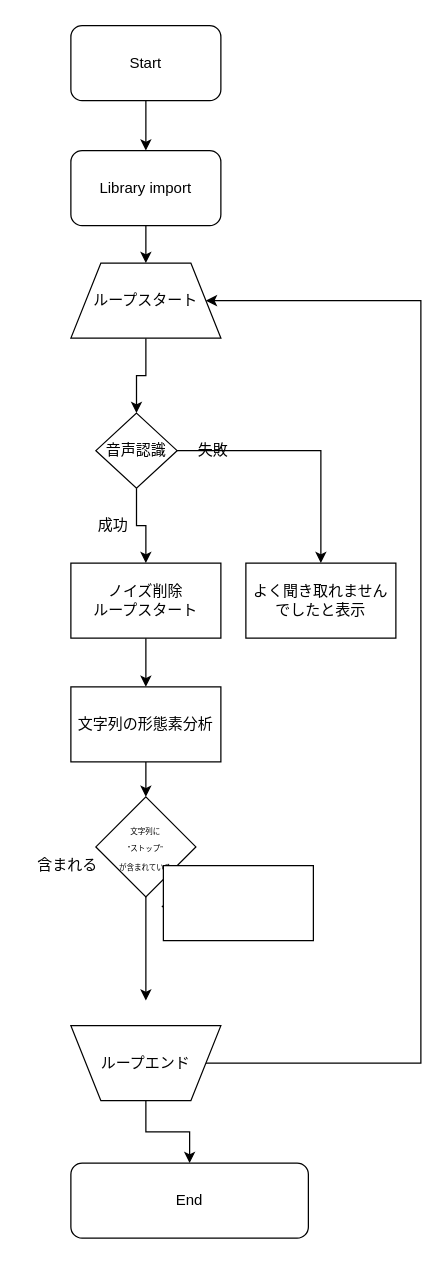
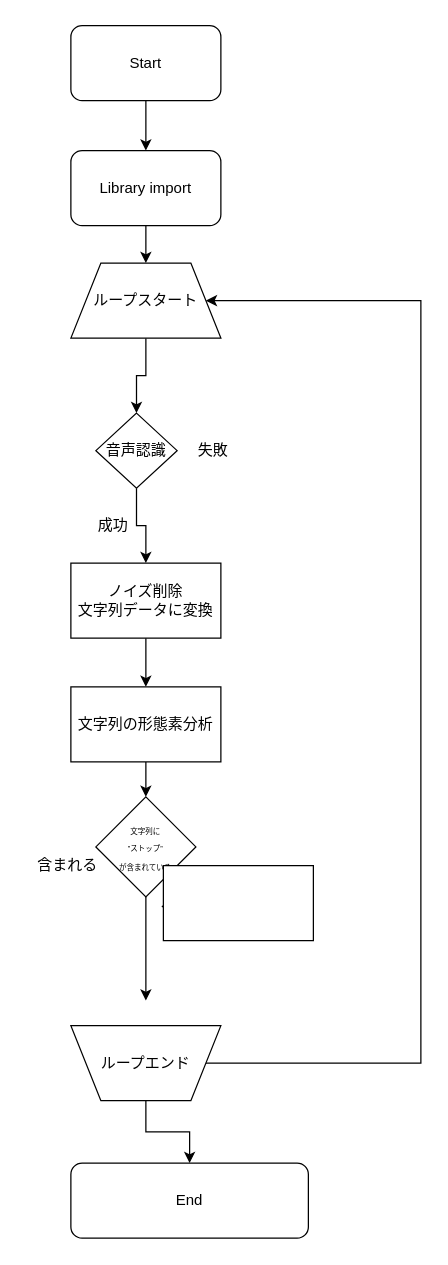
edge "音声認識" -> "よく聞き取れませんでしたと表示": removed
node "ノイズ削除 ループスタート": label "ノイズ削除 ループスタート" -> "ノイズ削除 文字列データに変換"
node "よく聞き取れませんでしたと表示": removed
